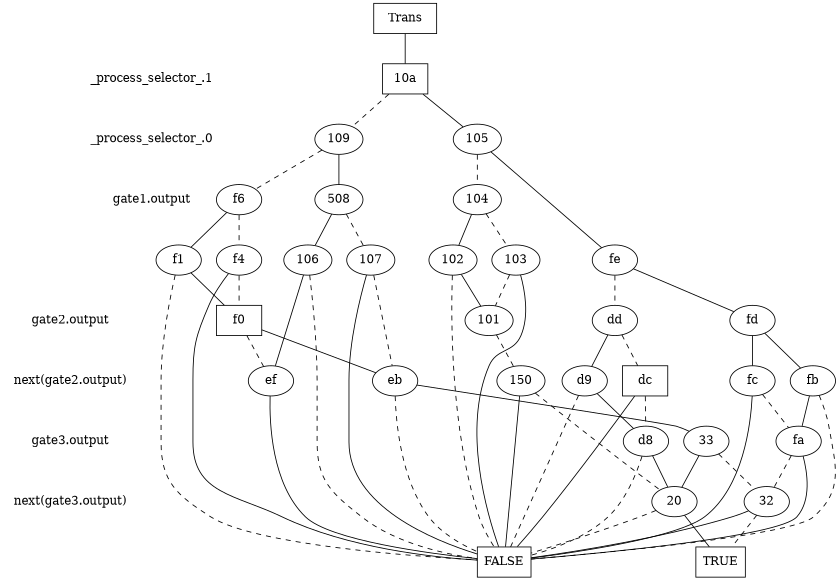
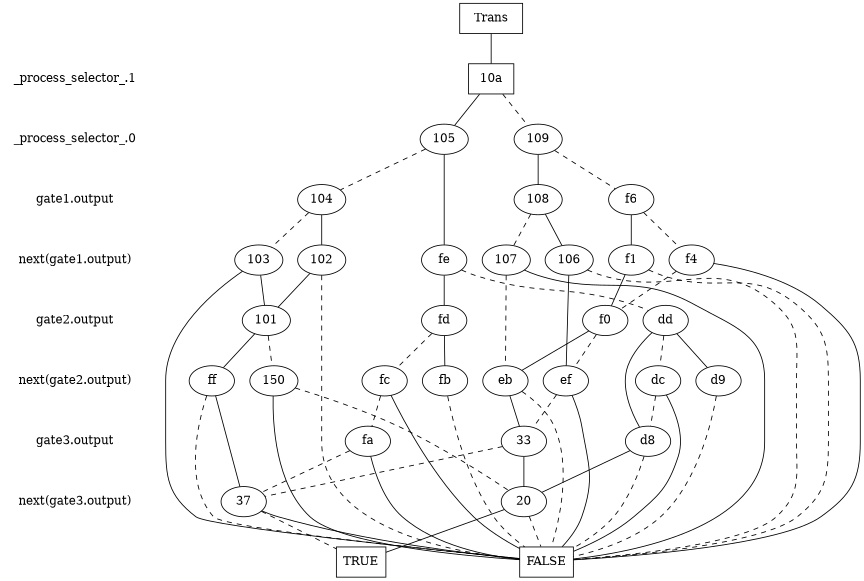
node "508": label "508" -> "108"
node "next(gate1.output)": added
edge "103" -- "101": style dashed -> solid
node "f0": shape box -> ellipse
edge "fd" -- "fc": style solid -> dashed
node "ff": added
node "dc": shape box -> ellipse
edge "ef" -- "33": added
edge "d9" -- "d8": now "dd" -- "d8"
edge "fb" -- "fa": removed
node "32": label "32" -> "37"
